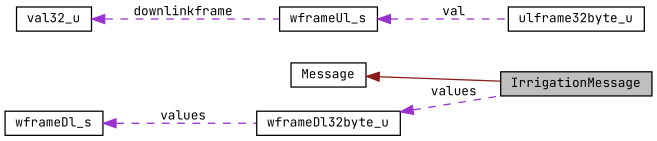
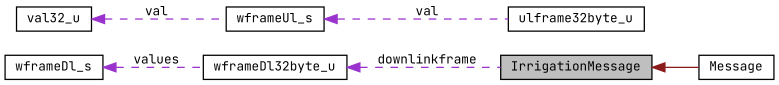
edge "wframeUl_s" -> "val32_u": label " downlinkframe" -> " val"
edge "IrrigationMessage" -> "Message": reversed
edge "IrrigationMessage" -> "wframeDl32byte_u": label " values" -> " downlinkframe"
